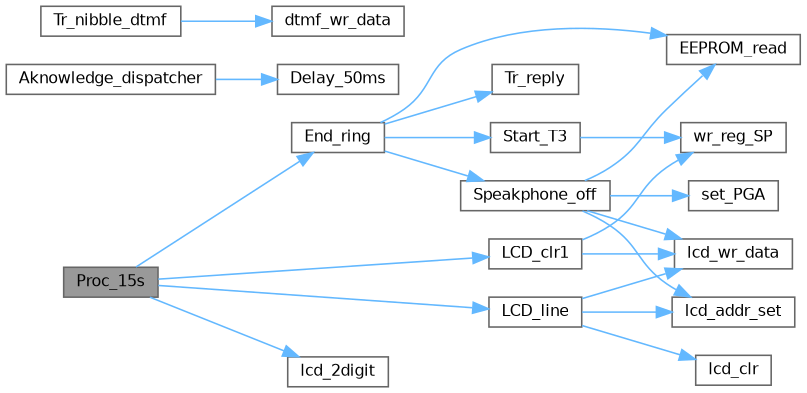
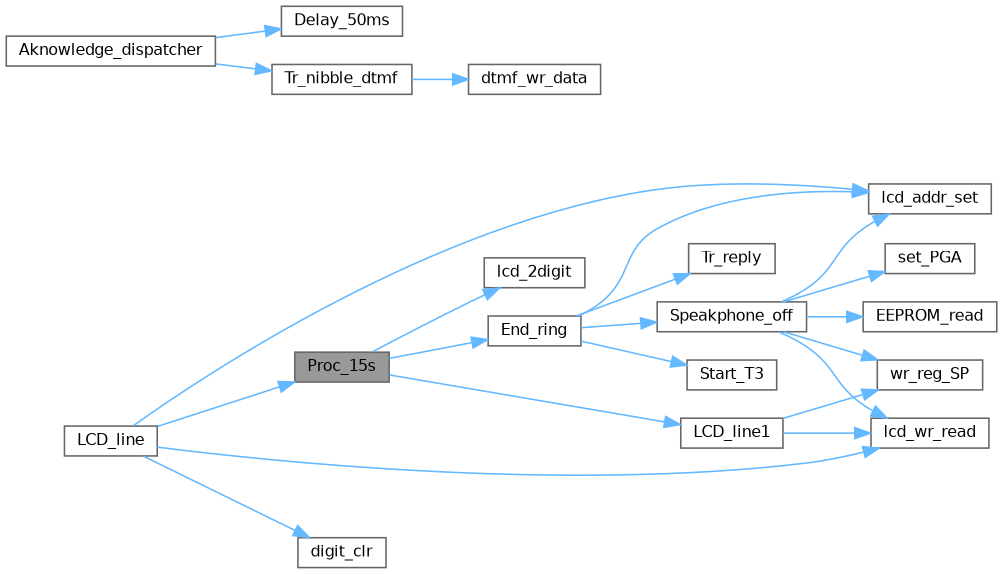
edge "End_ring" -> "EEPROM_read": now "End_ring" -> "lcd_addr_set"
edge "Aknowledge_dispatcher" -> "Tr_nibble_dtmf": added
edge "Start_T3" -> "wr_reg_SP": now "Speakphone_off" -> "wr_reg_SP"
node "LCD_clr1": label "LCD_clr1" -> "LCD_line1"
node "lcd_wr_data": label "lcd_wr_data" -> "lcd_wr_read"
edge "Proc_15s" -> "LCD_line": reversed
node "lcd_clr": label "lcd_clr" -> "digit_clr"
